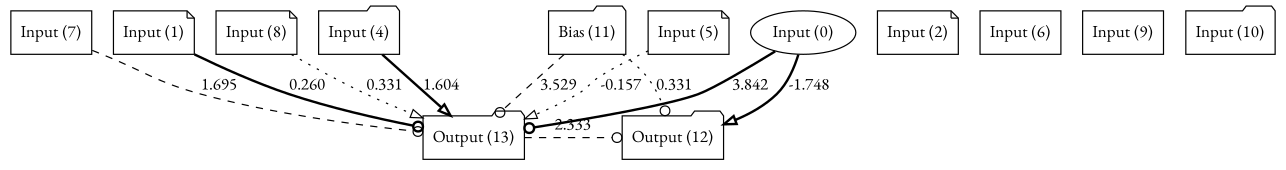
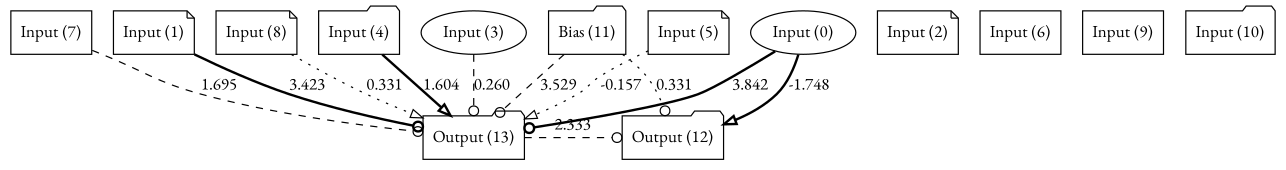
node "Input (3)": added
edge "Input (1)" -> "Output (13)": label "0.260" -> "3.423"
